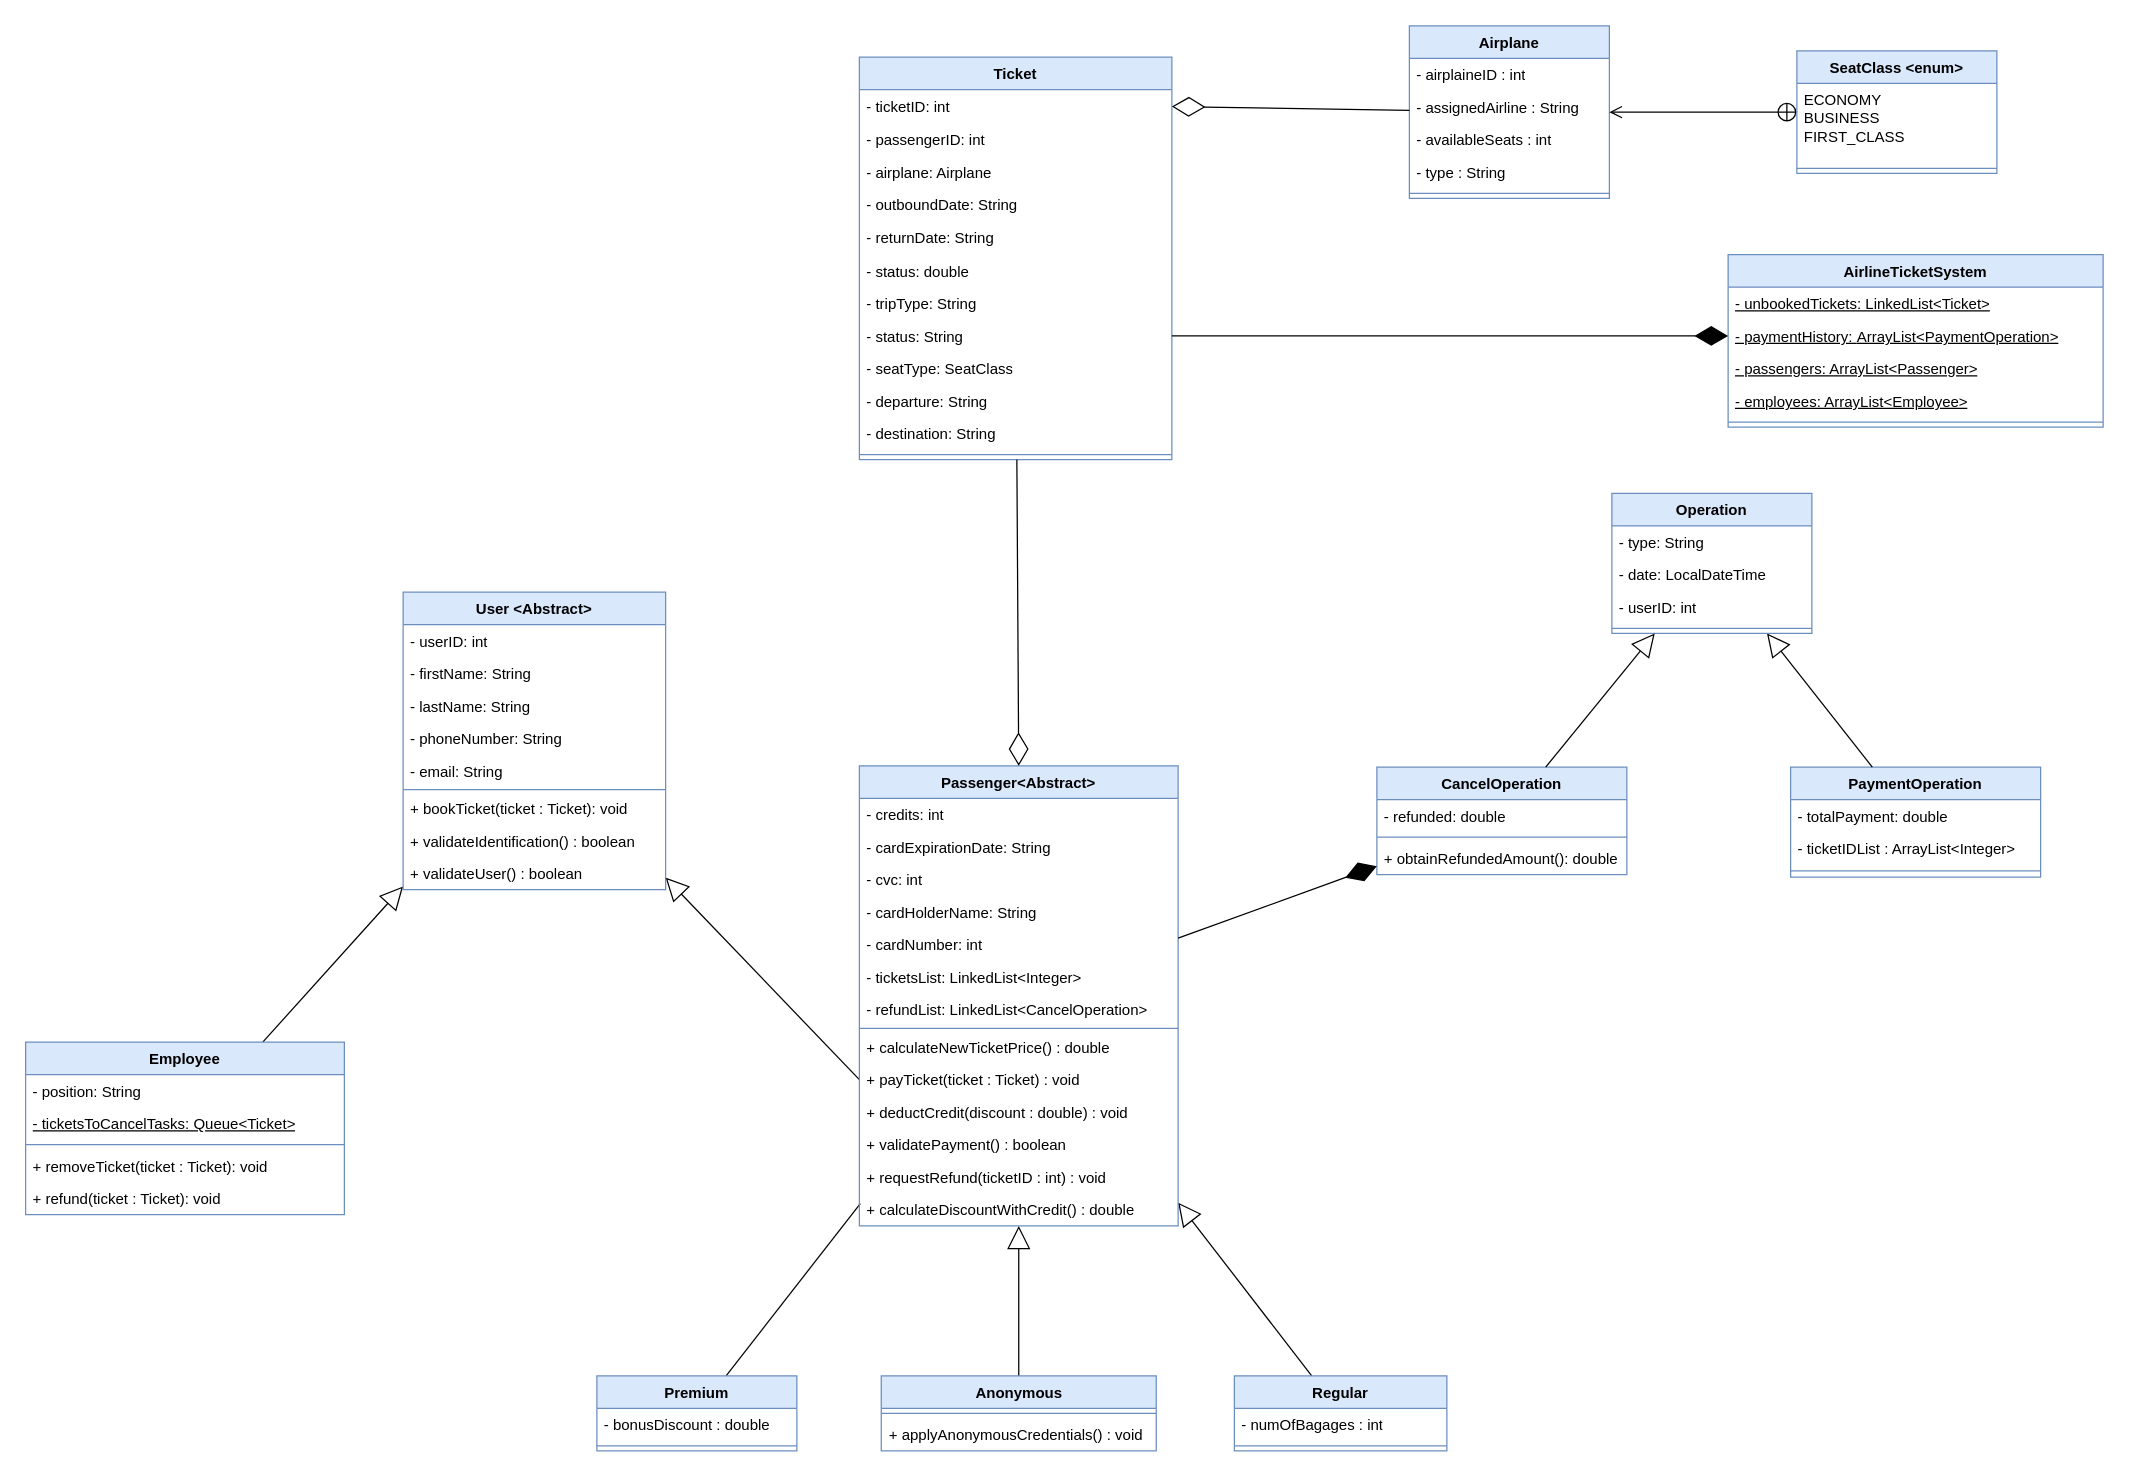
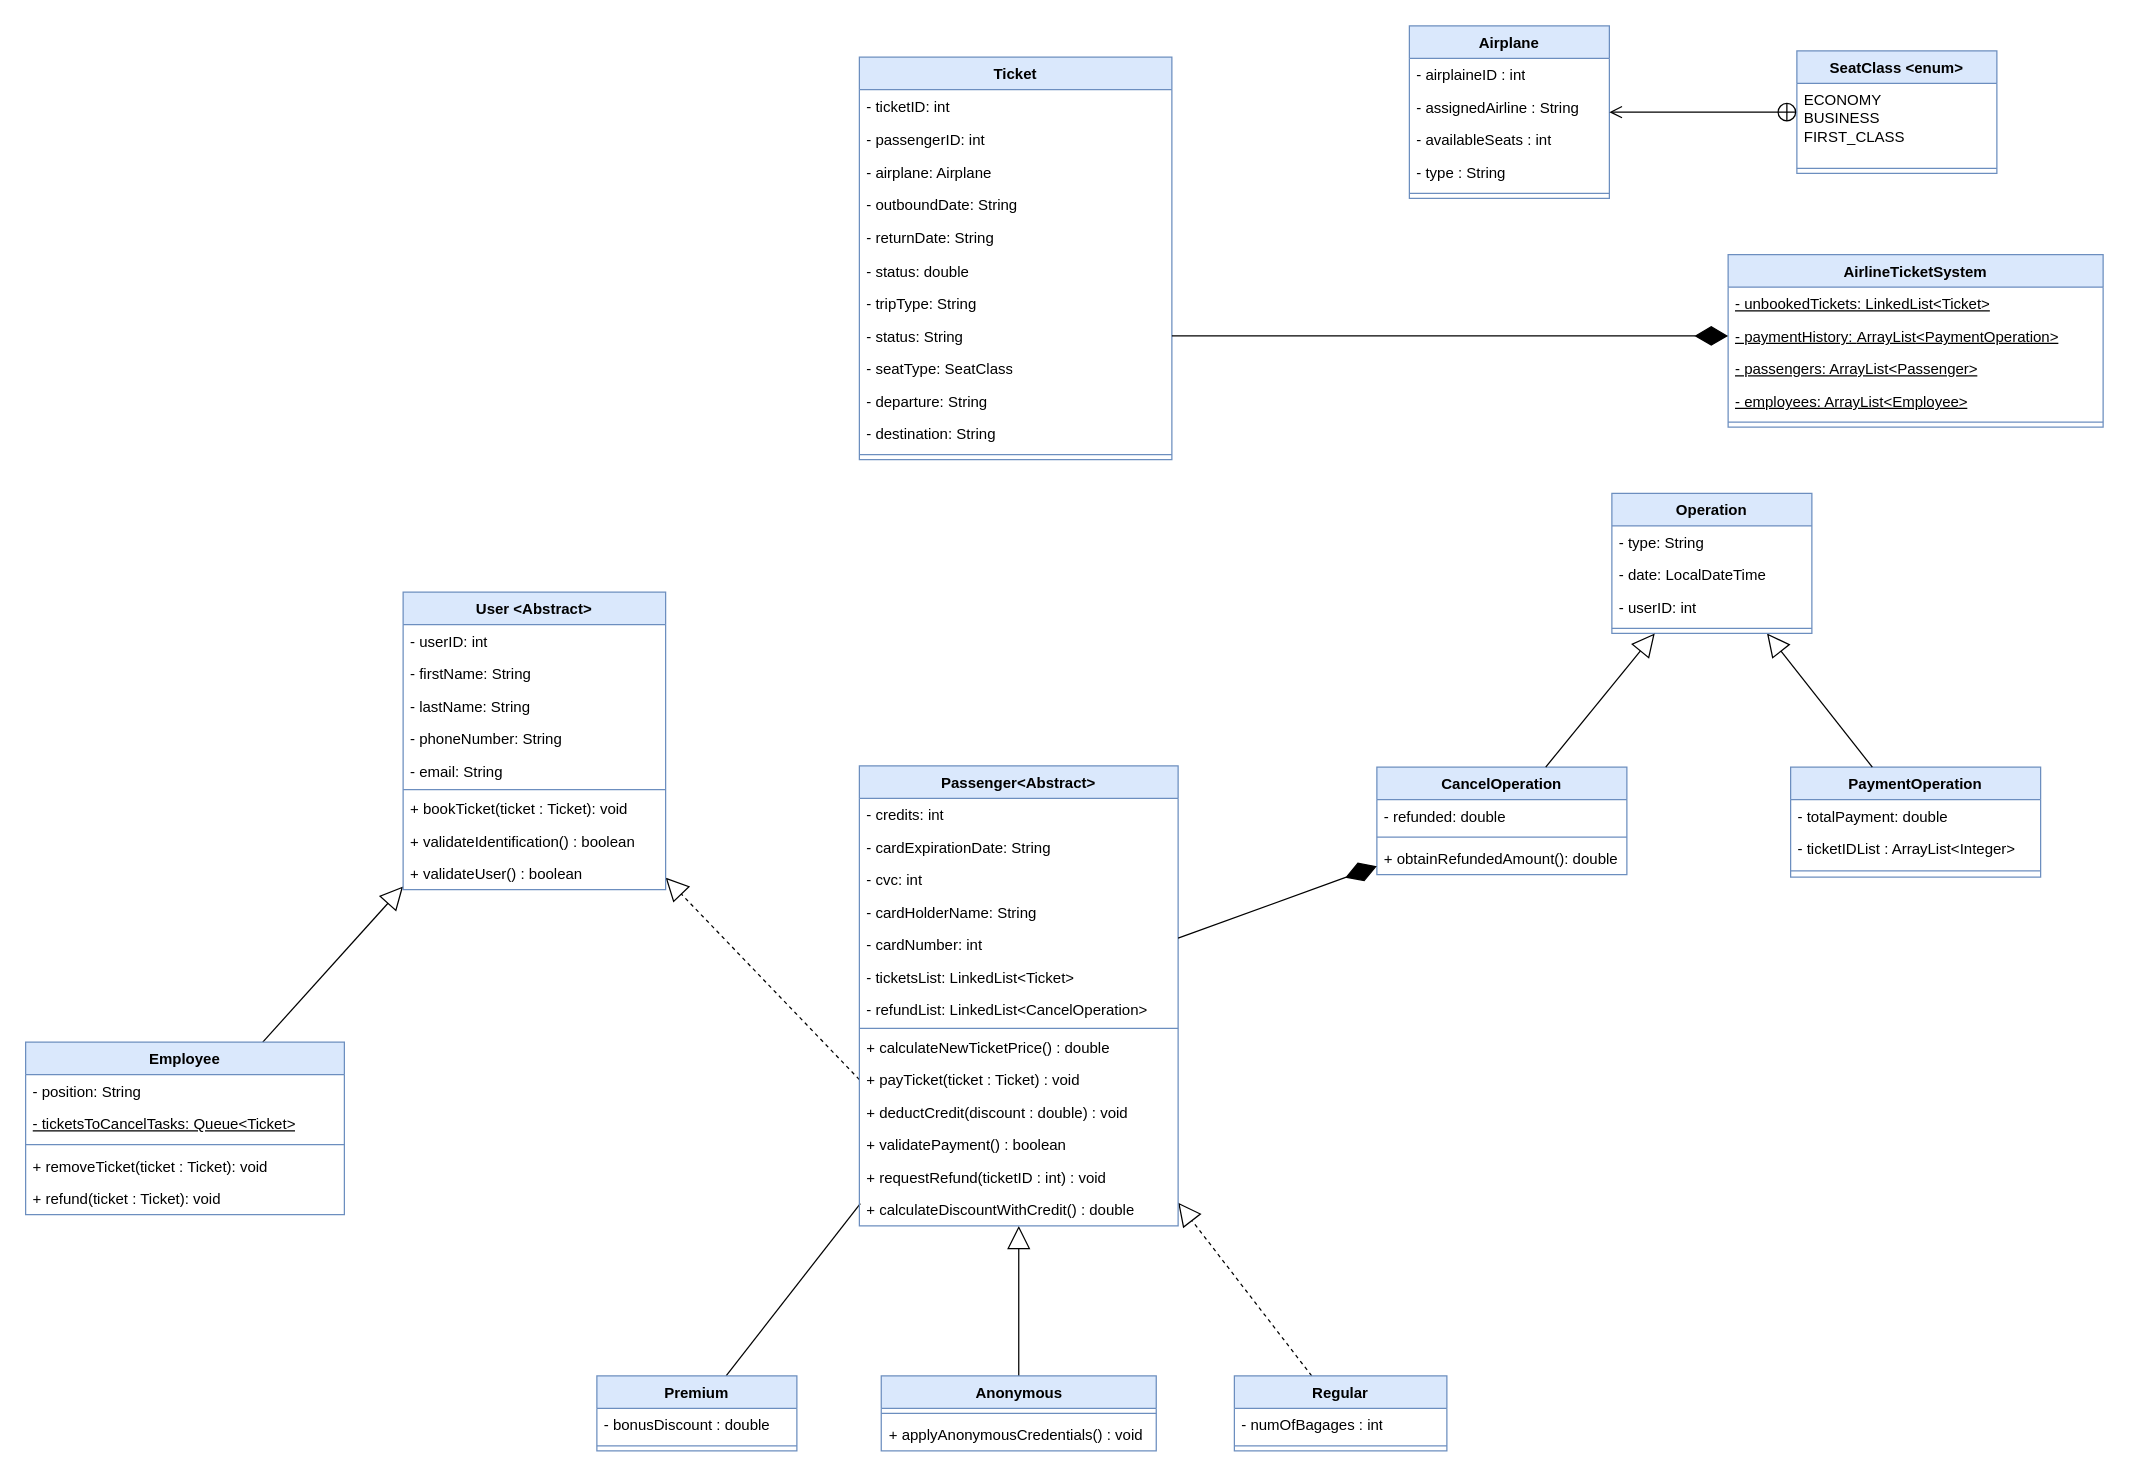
edge "Airplane" -> "- ticketID: int": removed
edge "Ticket" -> "Passenger<Abstract>": removed
node "- ticketsList: LinkedList<Integer>": label "- ticketsList: LinkedList<Integer>" -> "- ticketsList: LinkedList<Ticket>"
edge "+ payTicket(ticket : Ticket) : void" -> "User <Abstract>": style solid -> dashed
edge "Regular" -> "Passenger<Abstract>": style solid -> dashed
